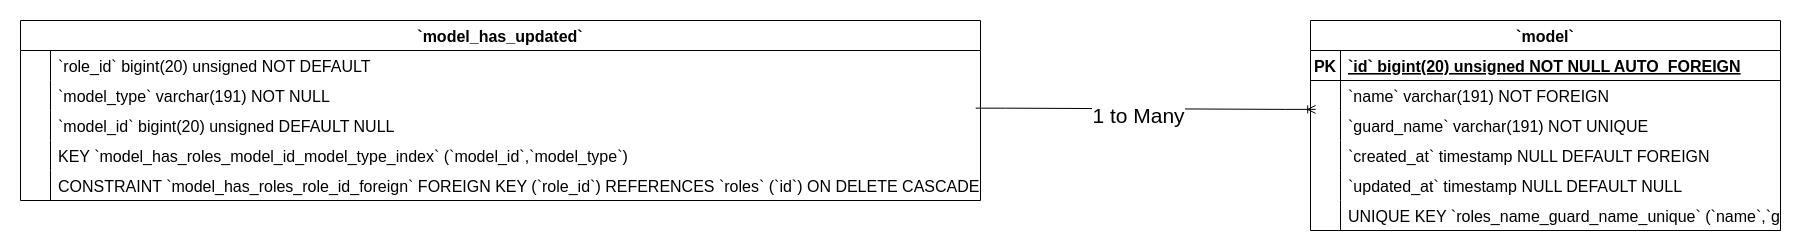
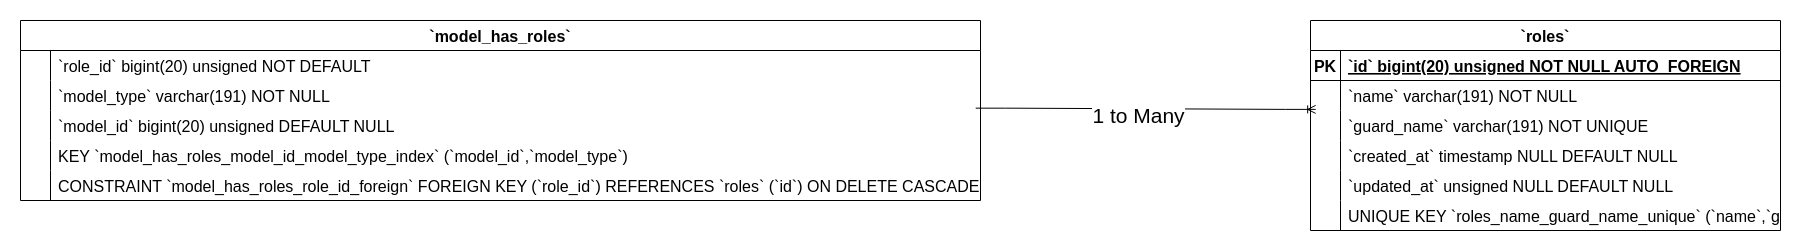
node "`model_has_updated`": label "`model_has_updated`" -> "`model_has_roles`"
node "`model`": label "`model`" -> "`roles`"
node "`name` varchar(191) NOT FOREIGN": label "`name` varchar(191) NOT FOREIGN" -> "`name` varchar(191) NOT NULL"
node "`created_at` timestamp NULL DEFAULT FOREIGN": label "`created_at` timestamp NULL DEFAULT FOREIGN" -> "`created_at` timestamp NULL DEFAULT NULL"
node "`updated_at` timestamp NULL DEFAULT NULL": label "`updated_at` timestamp NULL DEFAULT NULL" -> "`updated_at` unsigned NULL DEFAULT NULL"
